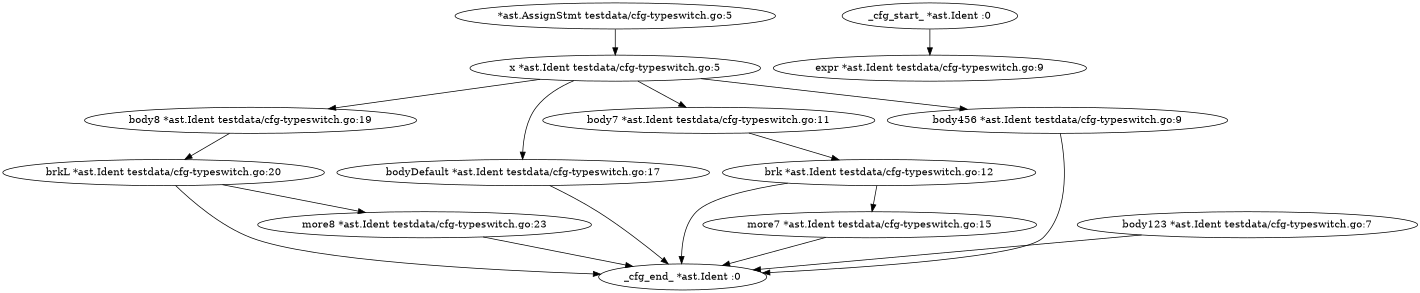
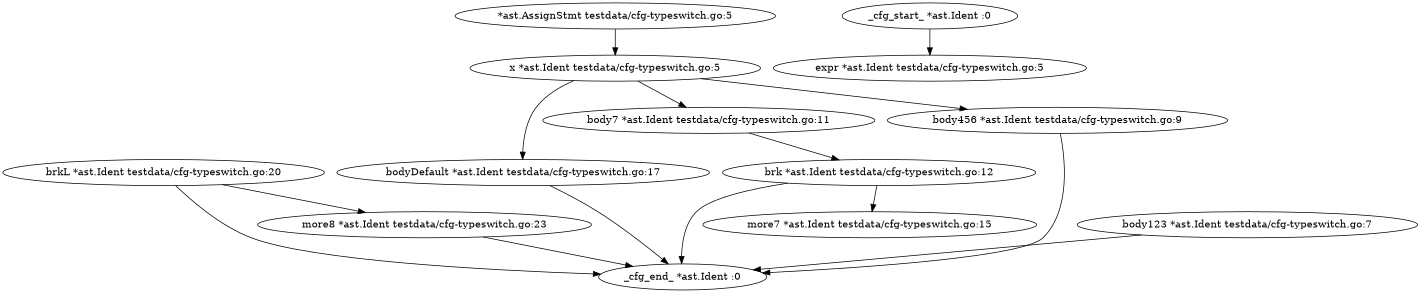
node "expr *ast.Ident testdata/cfg-typeswitch.go:9": label "expr *ast.Ident testdata/cfg-typeswitch.go:9" -> "expr *ast.Ident testdata/cfg-typeswitch.go:5"
node "body8 *ast.Ident testdata/cfg-typeswitch.go:19": removed
edge "more7 *ast.Ident testdata/cfg-typeswitch.go:15" -> "_cfg_end_ *ast.Ident :0": removed
